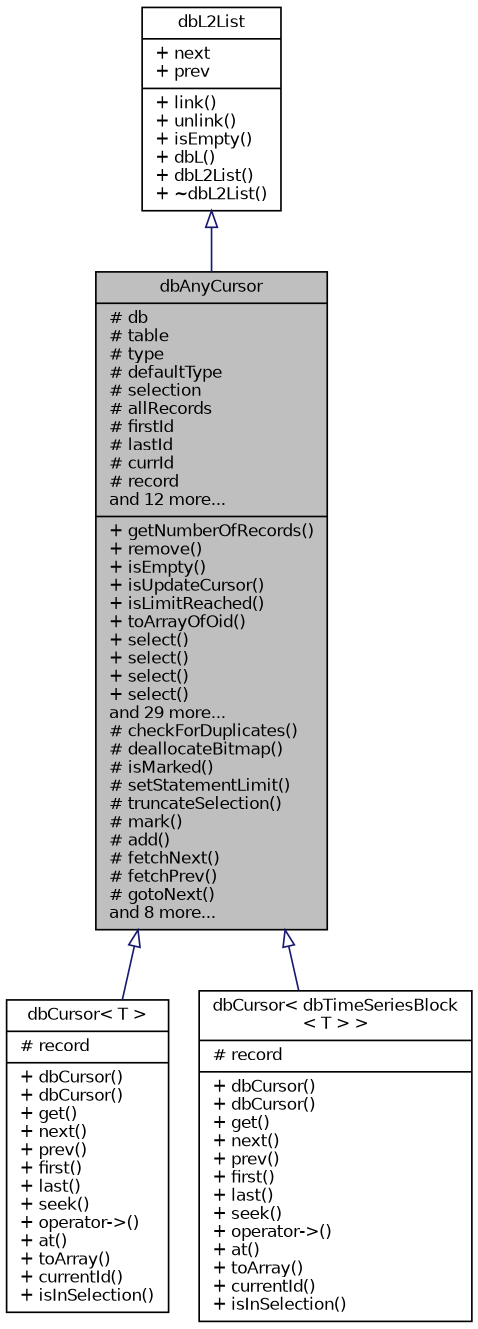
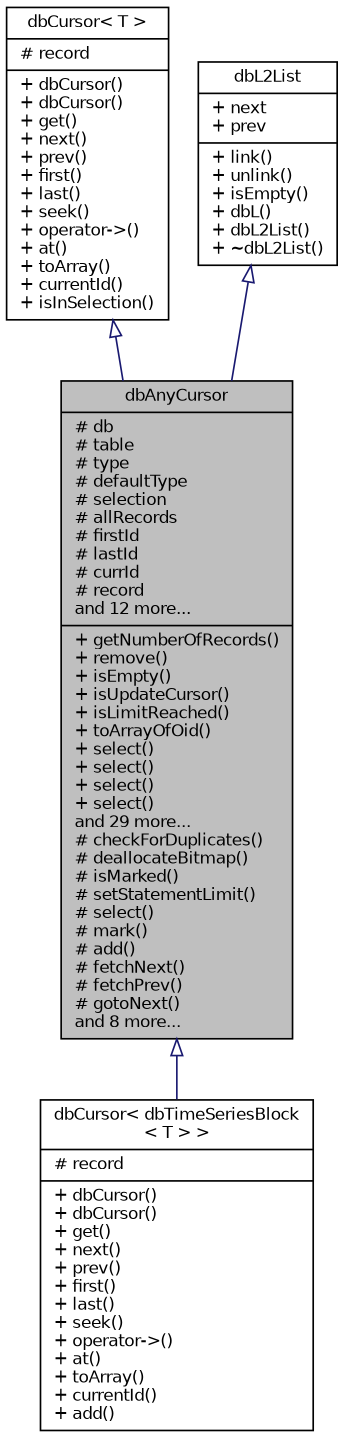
node "dbAnyCursor": text "# truncateSelection()" -> "# select()"
edge "dbCursor< T >" -> "dbAnyCursor": reversed
node "dbCursor< dbTimeSeriesBlock": text "+ isInSelection()" -> "+ add()"
